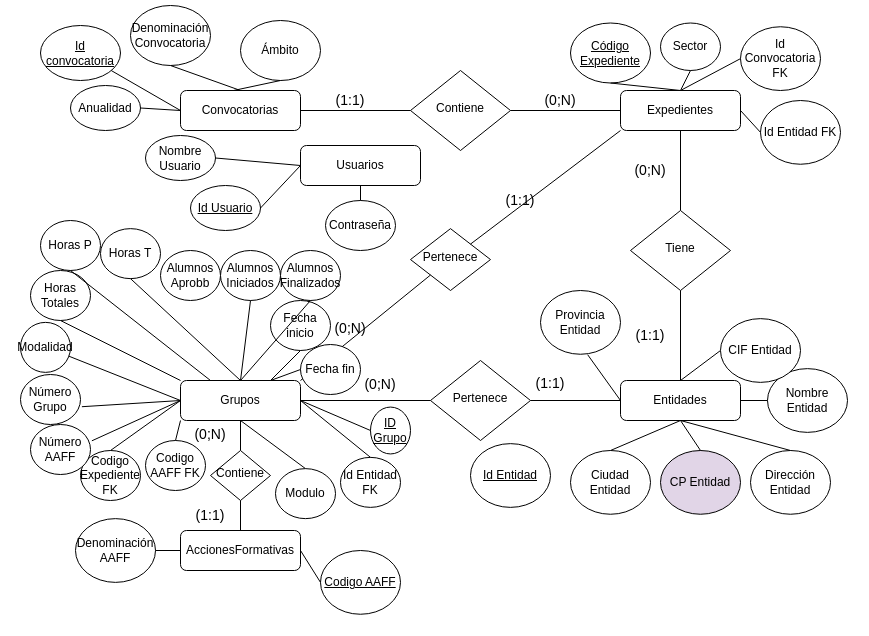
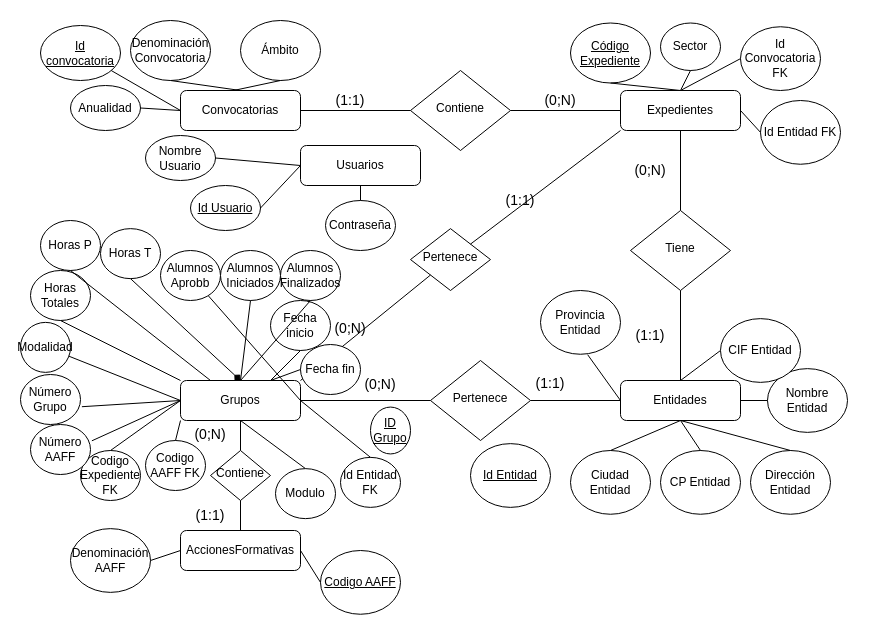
node "Denominación Convocatoria": moved (171, 36) -> (171, 51)
edge "Horas T" -- "Grupos": arrowhead none -> diamond
edge "Grupos" -- "ID Grupo": now "Grupos" -- "Alumnos Aprobb"
node "CP Entidad": fillcolor #e1d5e7 -> #ffffff
node "Denominación AAFF": moved (116, 551) -> (111, 561)
